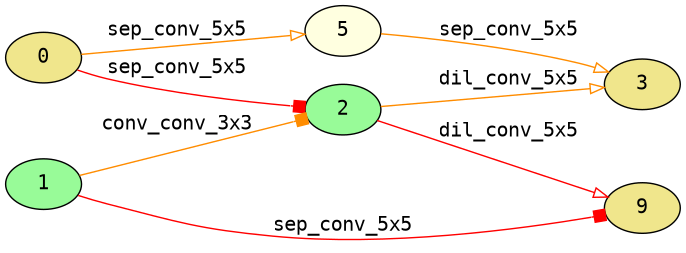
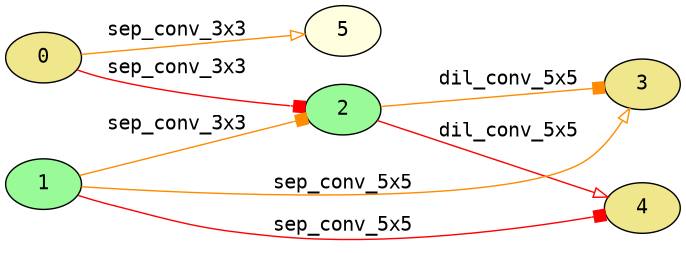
edge "0" -> "5": label "sep_conv_5x5" -> "sep_conv_3x3"
edge "5" -> "3": now "1" -> "3"
edge "0" -> "2": label "sep_conv_5x5" -> "sep_conv_3x3"
edge "2" -> "3": arrowhead onormal -> box
edge "1" -> "2": label "conv_conv_3x3" -> "sep_conv_3x3"
node "9": label "9" -> "4"
